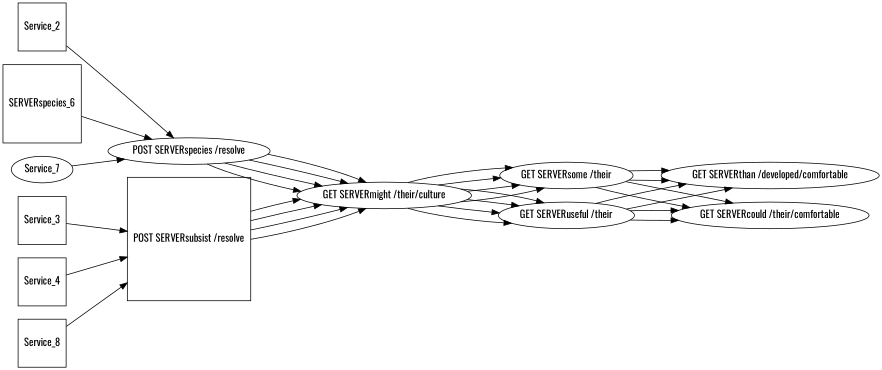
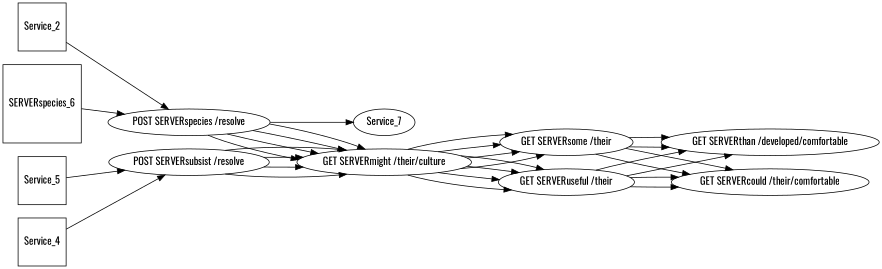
edge "Service_7" -> "POST SERVERspecies /resolve": reversed
node "Service_3": label "Service_3" -> "Service_5"
node "POST SERVERsubsist /resolve": shape square -> ellipse
node "Service_8": removed
